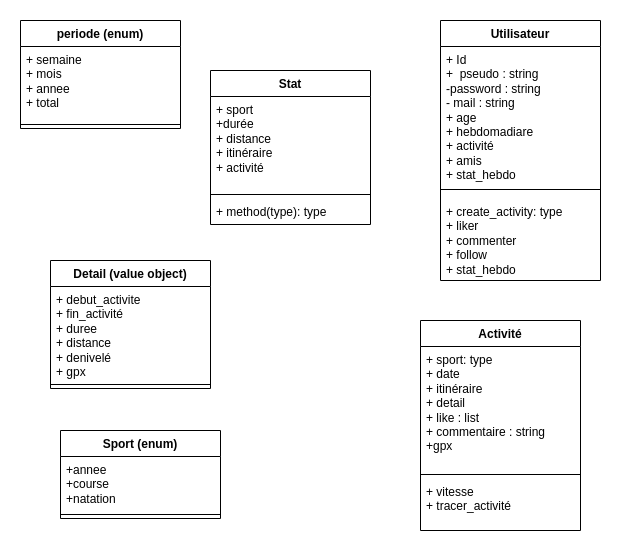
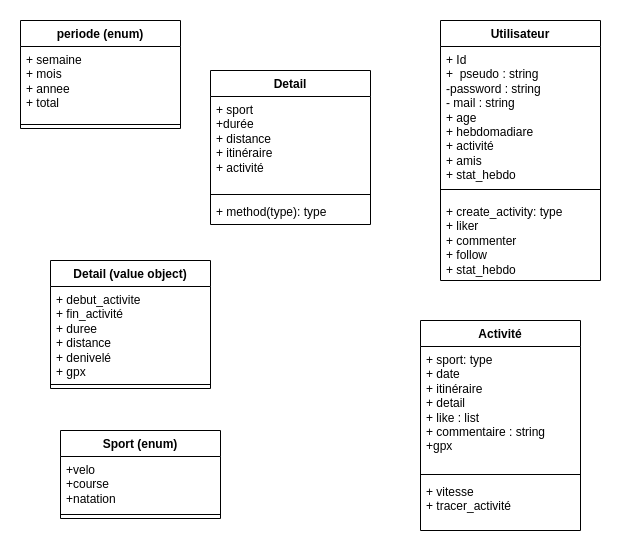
node "Stat": label "Stat" -> "Detail"
node "+annee +course +natation": label "+annee +course +natation" -> "+velo +course +natation"
